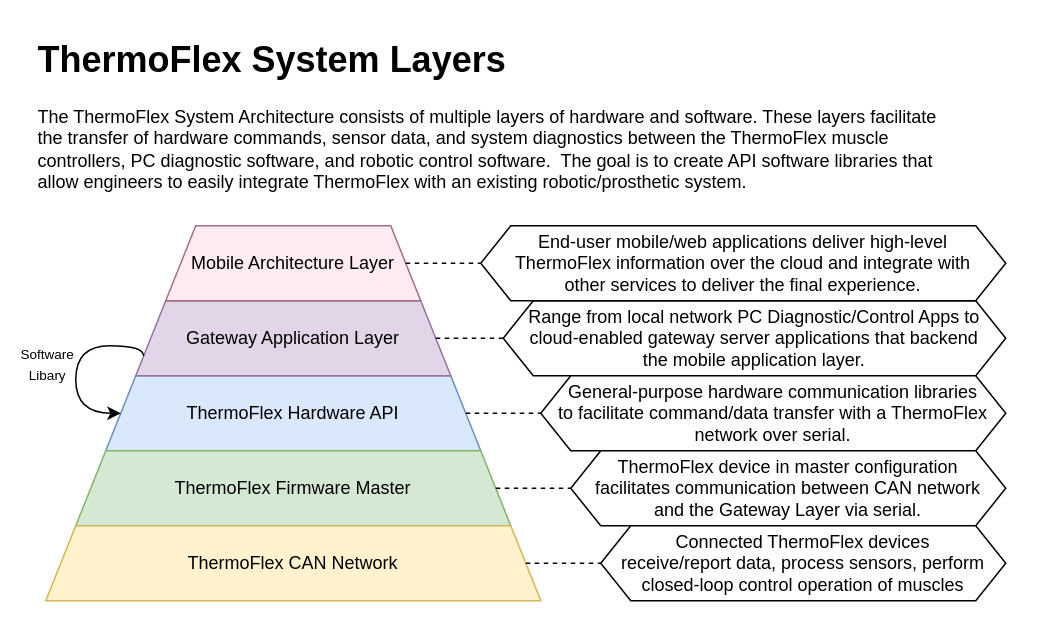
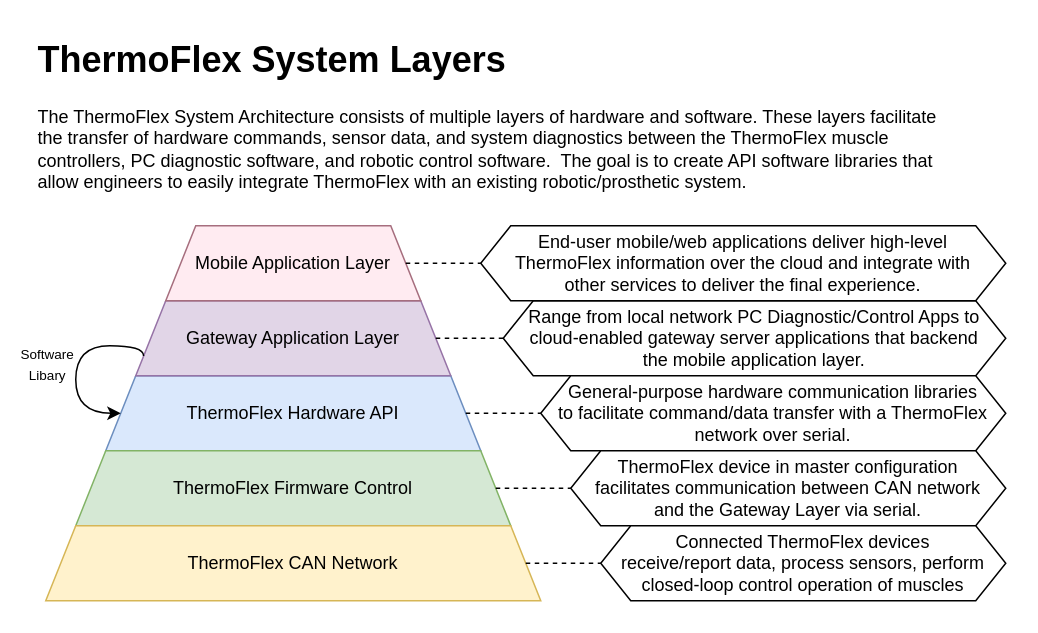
node "Mobile Architecture Layer": label "Mobile Architecture Layer" -> "Mobile Application Layer"
node "ThermoFlex Firmware Master": label "ThermoFlex Firmware Master" -> "ThermoFlex Firmware Control"
